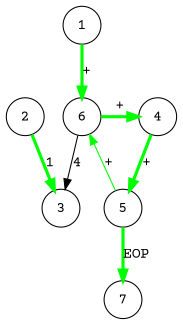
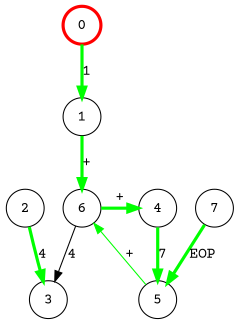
node "0": added
edge "2" -> "3": label "1" -> "4"
edge "4" -> "5": label "+" -> "7"
edge "5" -> "7": reversed
